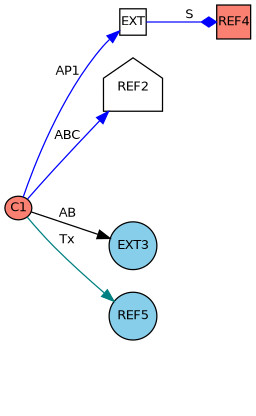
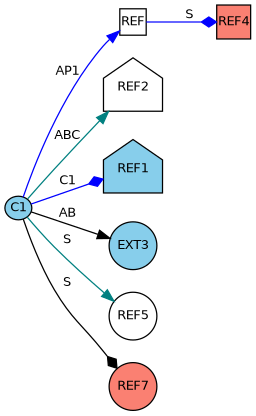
node "EXT": label "EXT" -> "REF"
edge "C1" -> "REF2": color blue -> teal
node "REF1": added
node "C1": fillcolor salmon -> skyblue
edge "C1" -> "REF5": label "Tx" -> "S"
node "REF5": fillcolor skyblue -> white
node "REF7": added
